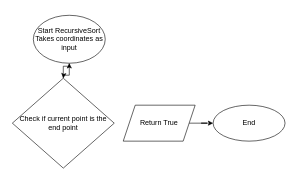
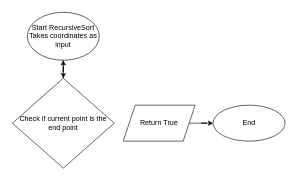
node "Start RecursiveSort Takes coordinates as input": moved (69, 39) -> (63, 36)
